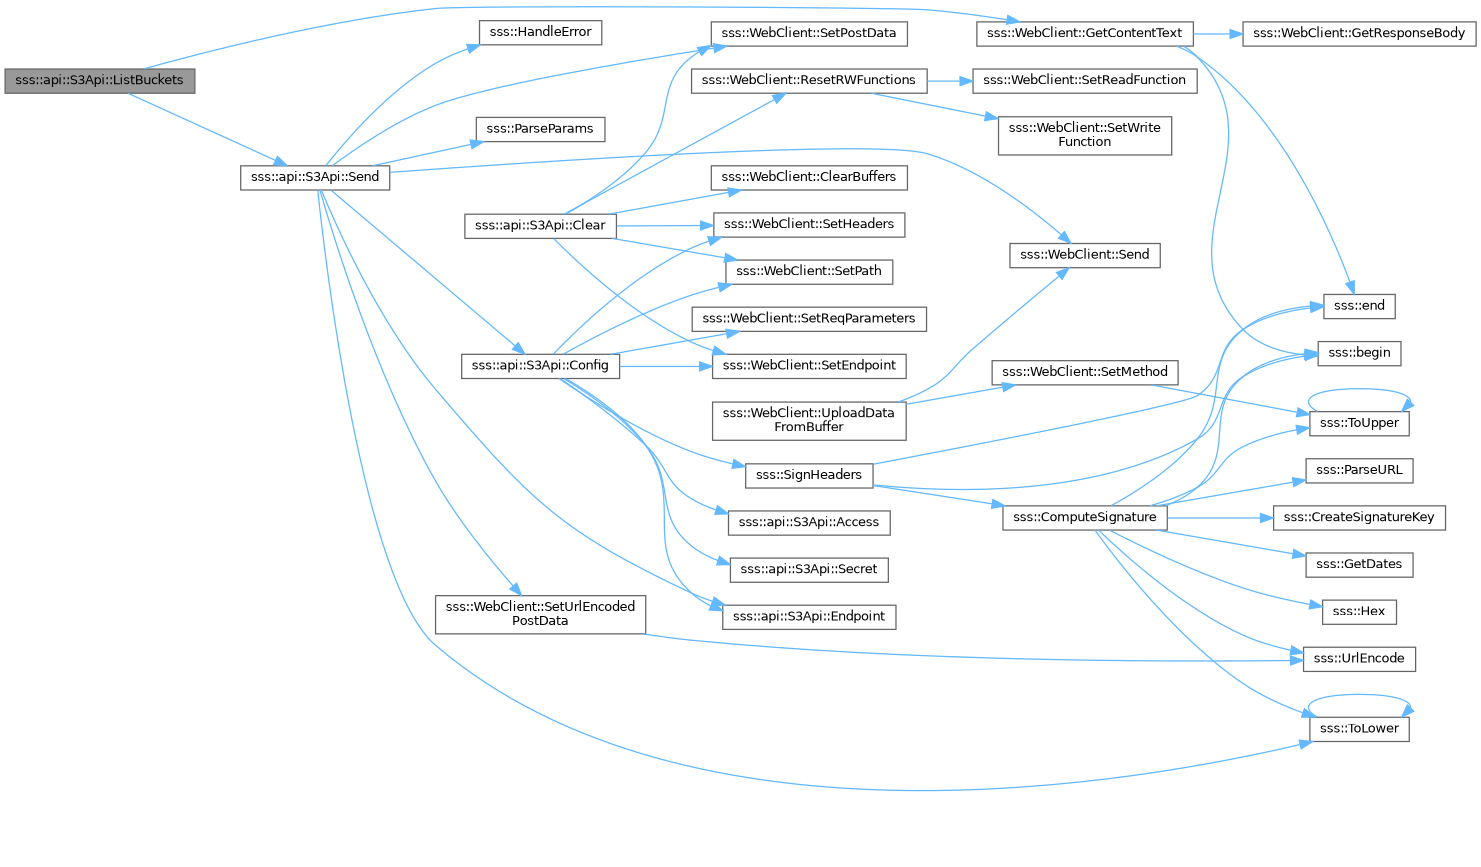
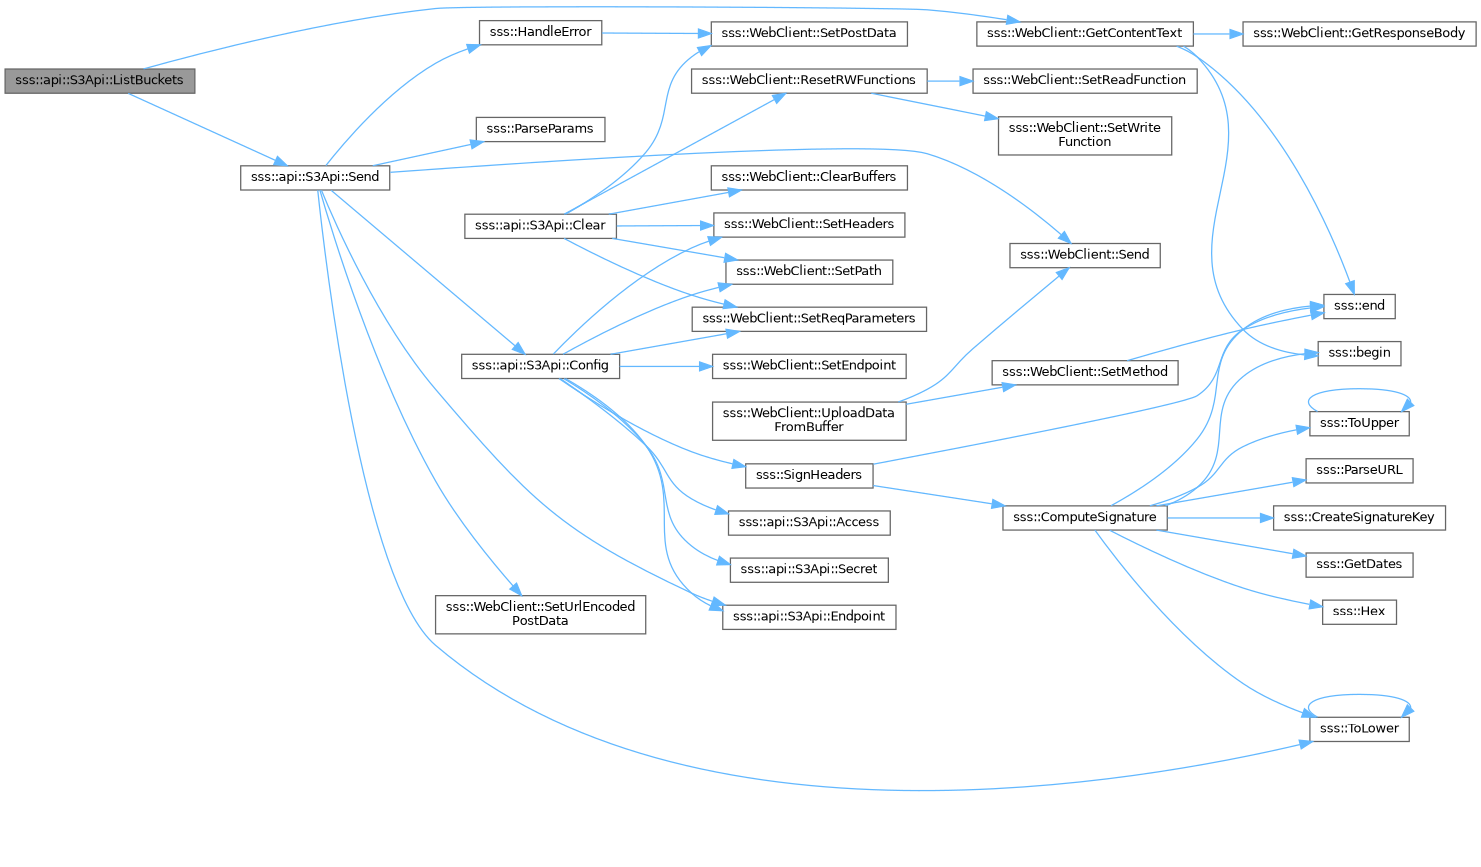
edge "sss::api::S3Api::Send" -> "sss::WebClient::SetPostData": now "sss::HandleError" -> "sss::WebClient::SetPostData"
edge "sss::api::S3Api::Clear" -> "sss::WebClient::SetEndpoint": now "sss::api::S3Api::Clear" -> "sss::WebClient::SetReqParameters"
edge "sss::WebClient::SetMethod" -> "sss::ToUpper": now "sss::WebClient::SetMethod" -> "sss::end"
edge "sss::SignHeaders" -> "sss::begin": removed
node "sss::UrlEncode": removed
